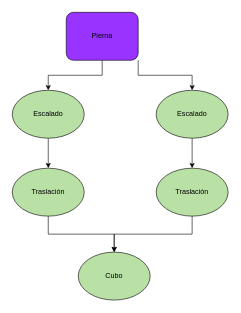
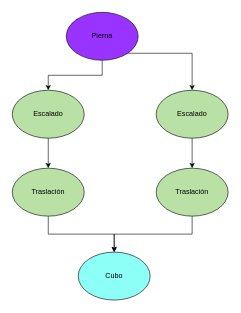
node "Pierna": shape rounded rectangle -> ellipse
node "Cubo": fillcolor #b9e0a5 -> #8cfff7
